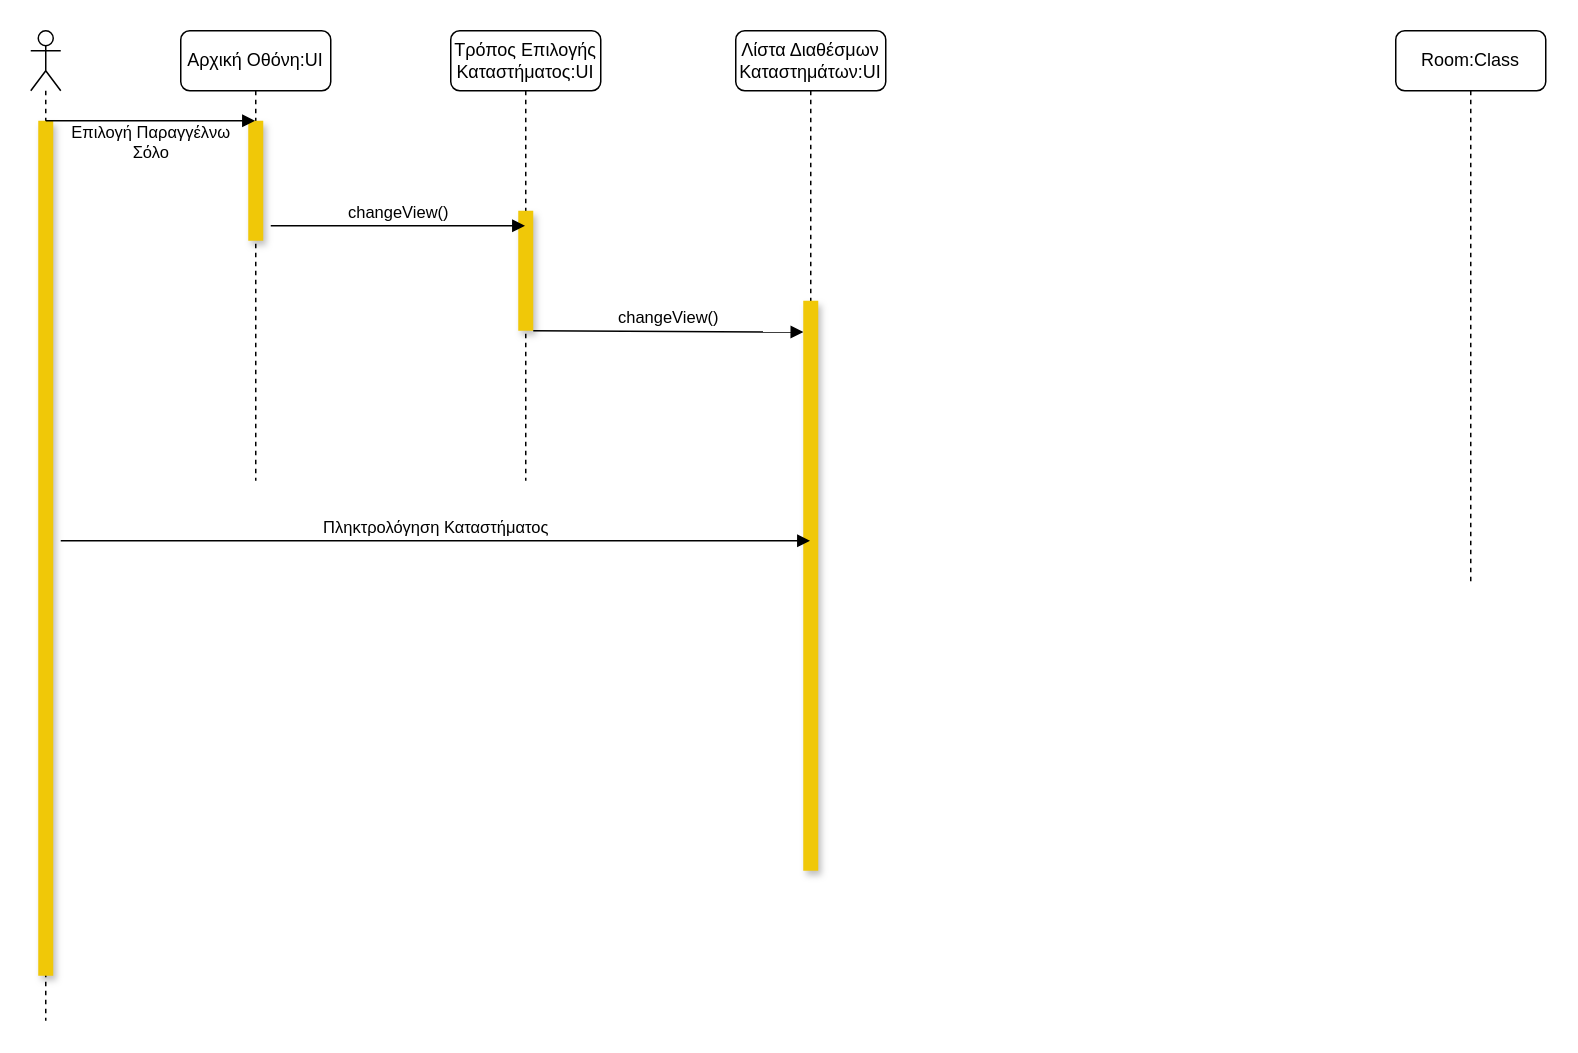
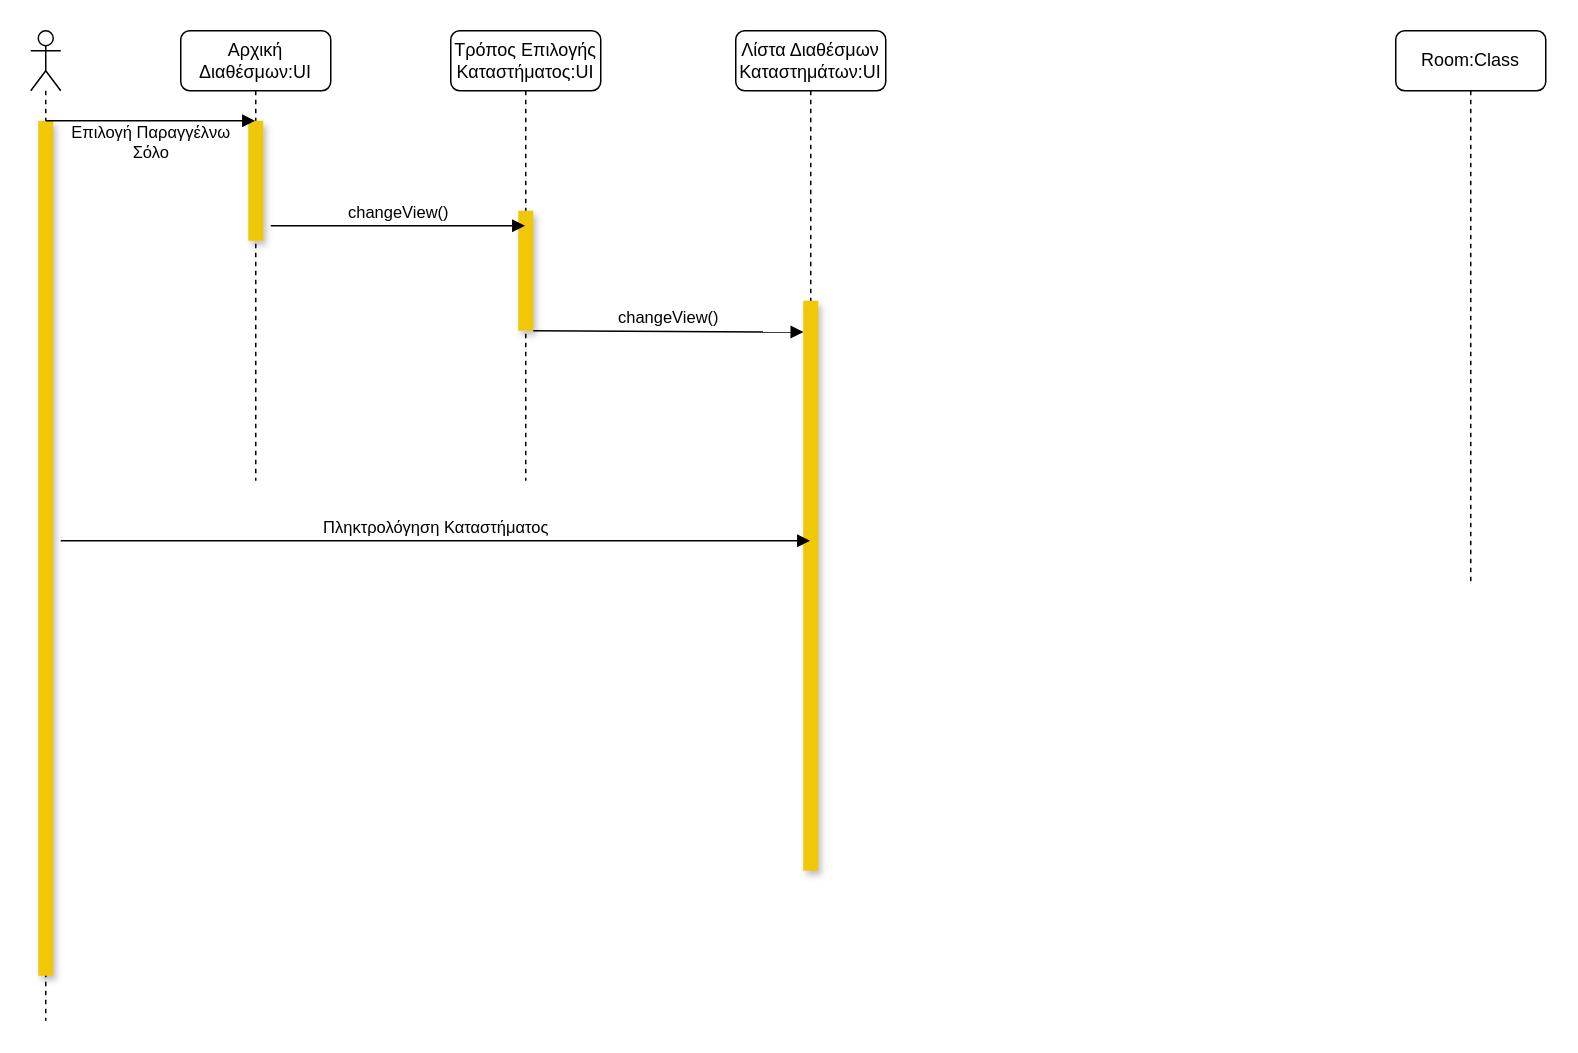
node "Αρχική Οθόνη:UI": label "Αρχική Οθόνη:UI" -> "Αρχική Διαθέσμων:UI"
